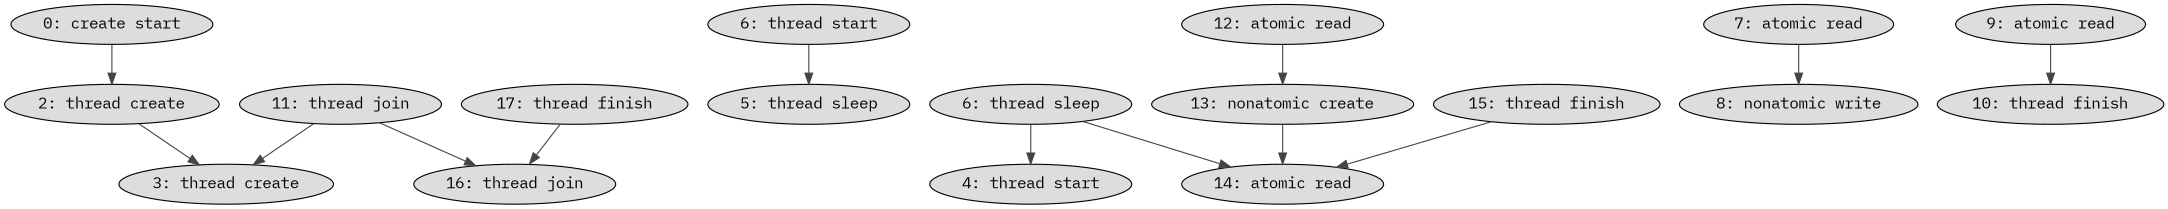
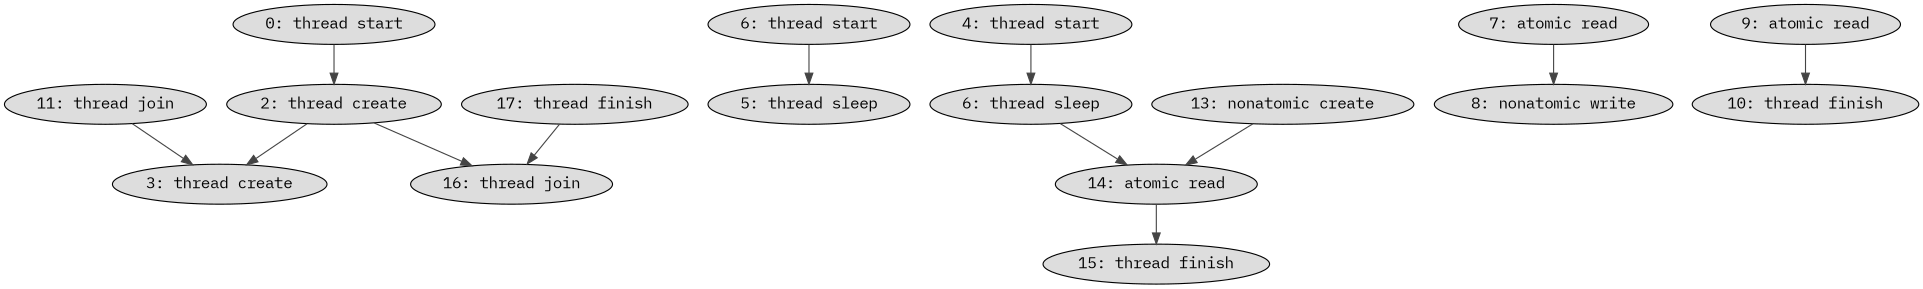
node "0: create start": label "0: create start" -> "0: thread start"
node "12: atomic read": removed
edge "6: thread sleep" -> "4: thread start": reversed
edge "11: thread join" -> "16: thread join": now "2: thread create" -> "16: thread join"
edge "15: thread finish" -> "14: atomic read": reversed
